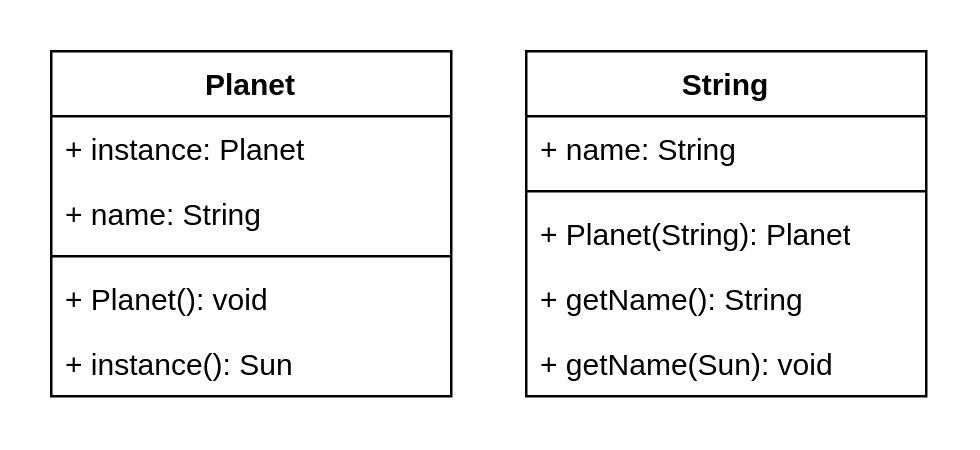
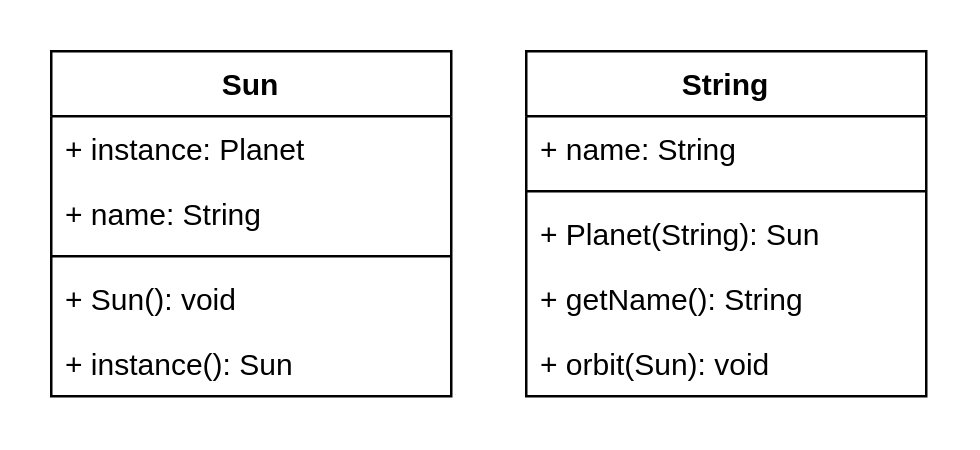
node "Planet": label "Planet" -> "Sun"
node "+ Planet(String): Planet": label "+ Planet(String): Planet" -> "+ Planet(String): Sun"
node "+ Planet(): void": label "+ Planet(): void" -> "+ Sun(): void"
node "+ getName(Sun): void": label "+ getName(Sun): void" -> "+ orbit(Sun): void"
